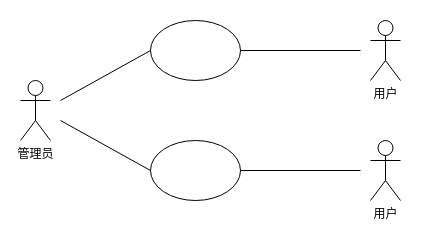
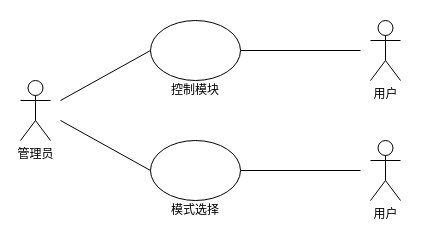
node "控制模块": added
node "模式选择": added
